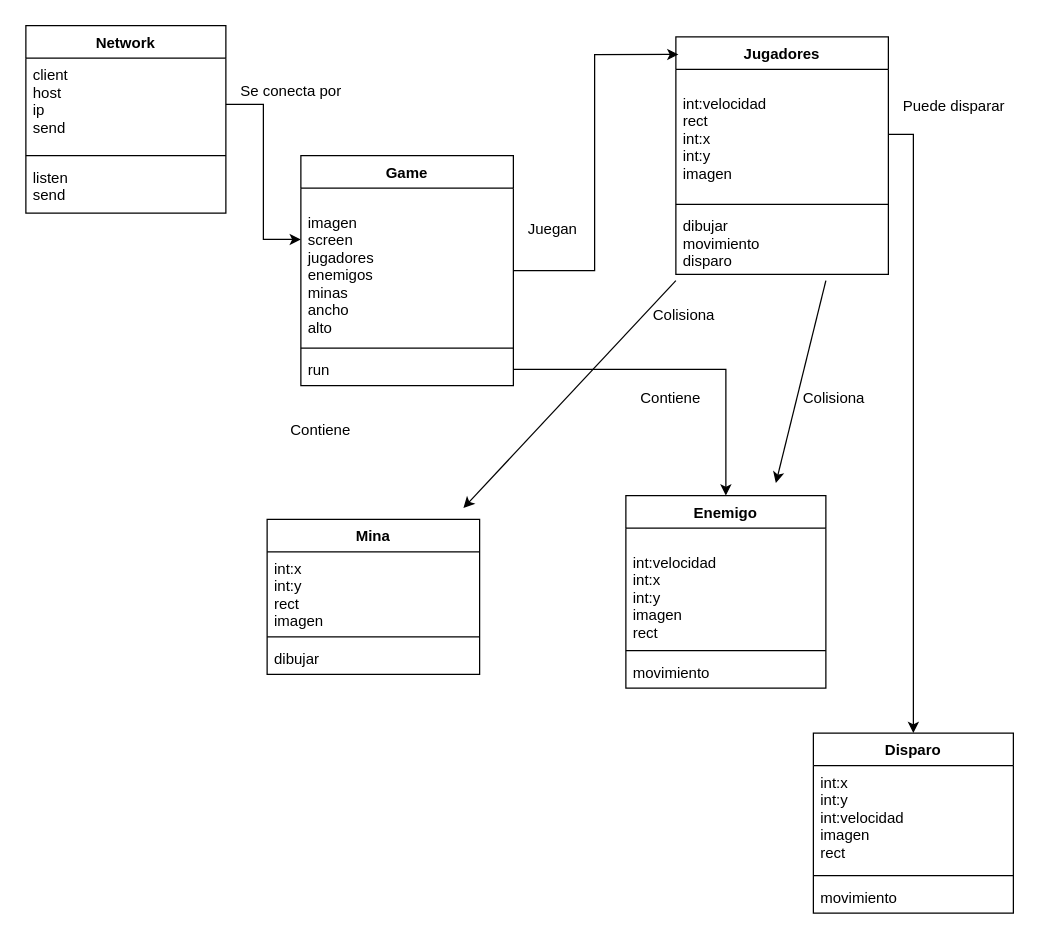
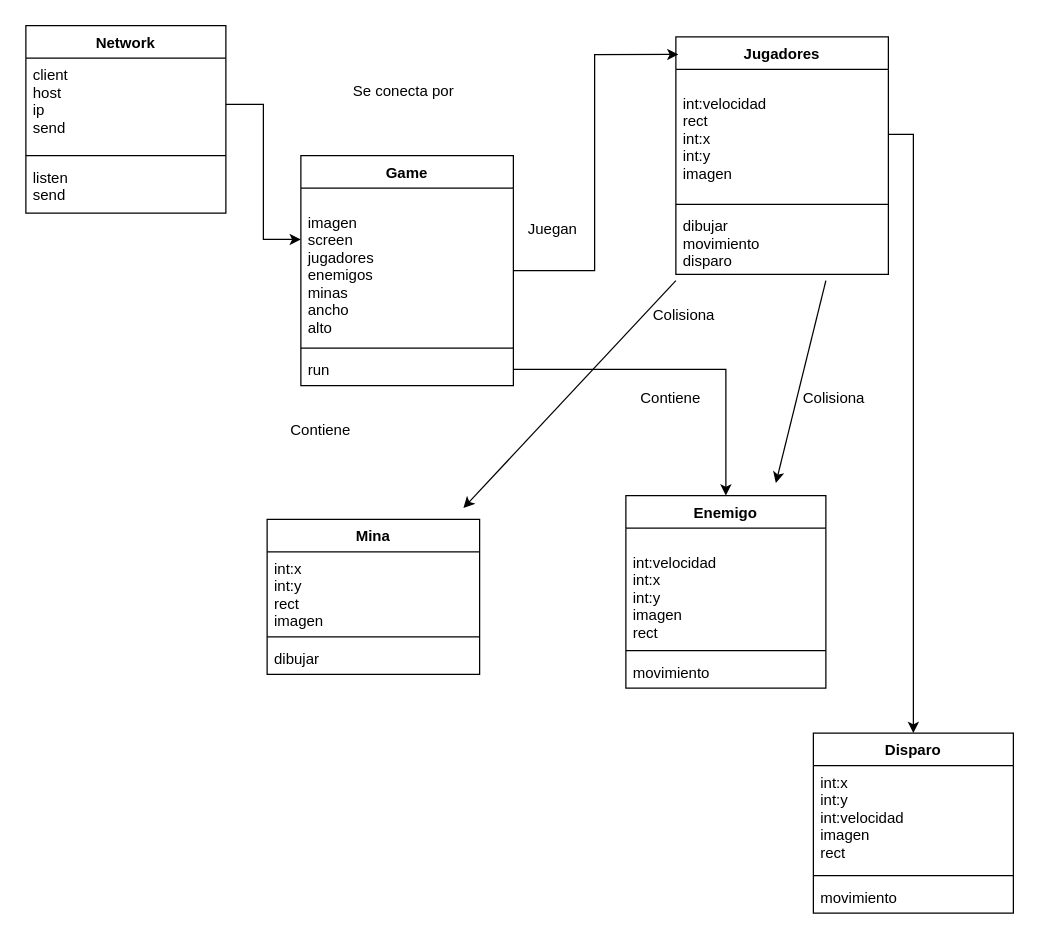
node "Se conecta por": moved (301, 92) -> (413, 92)
node "Puede disparar": removed
